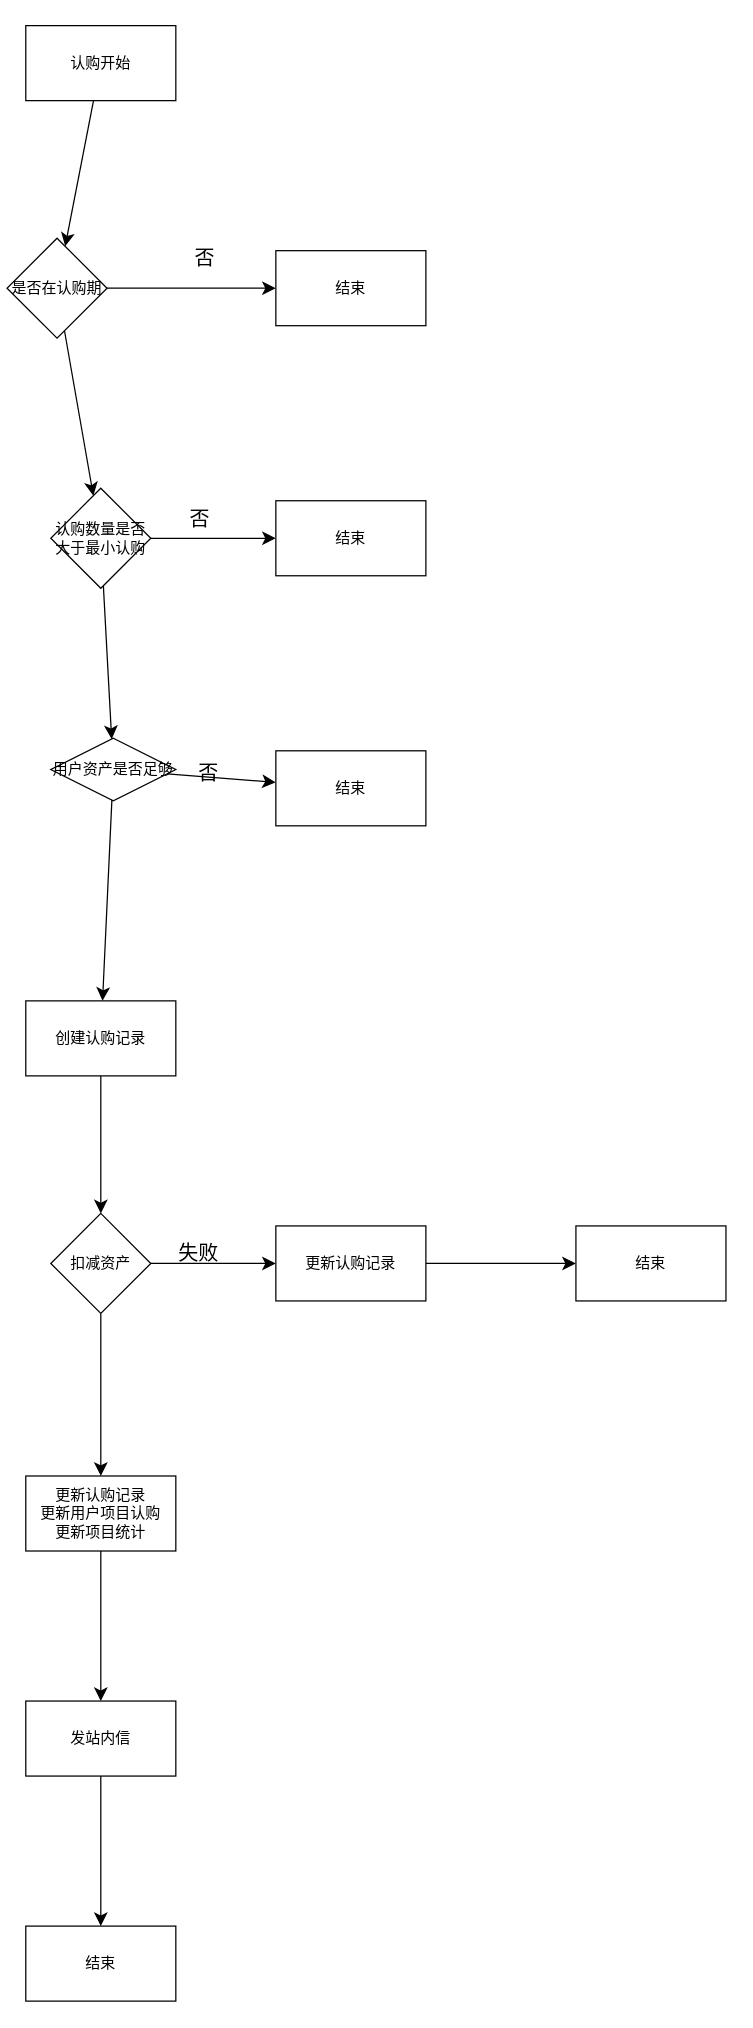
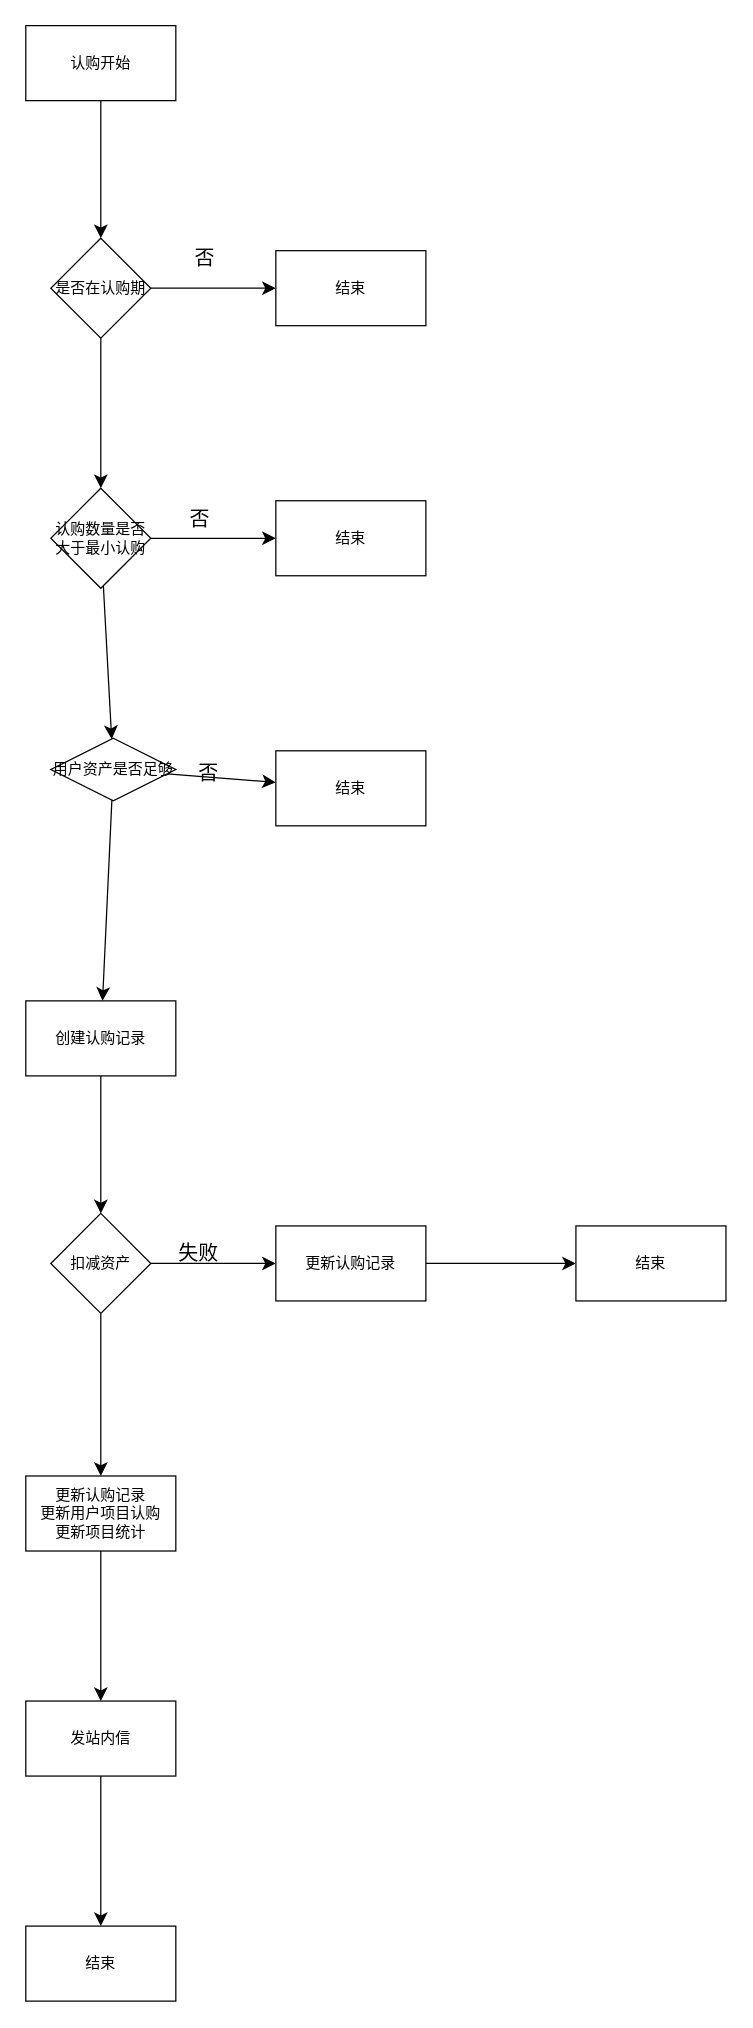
node "是否在认购期": moved (57, 288) -> (101, 288)
